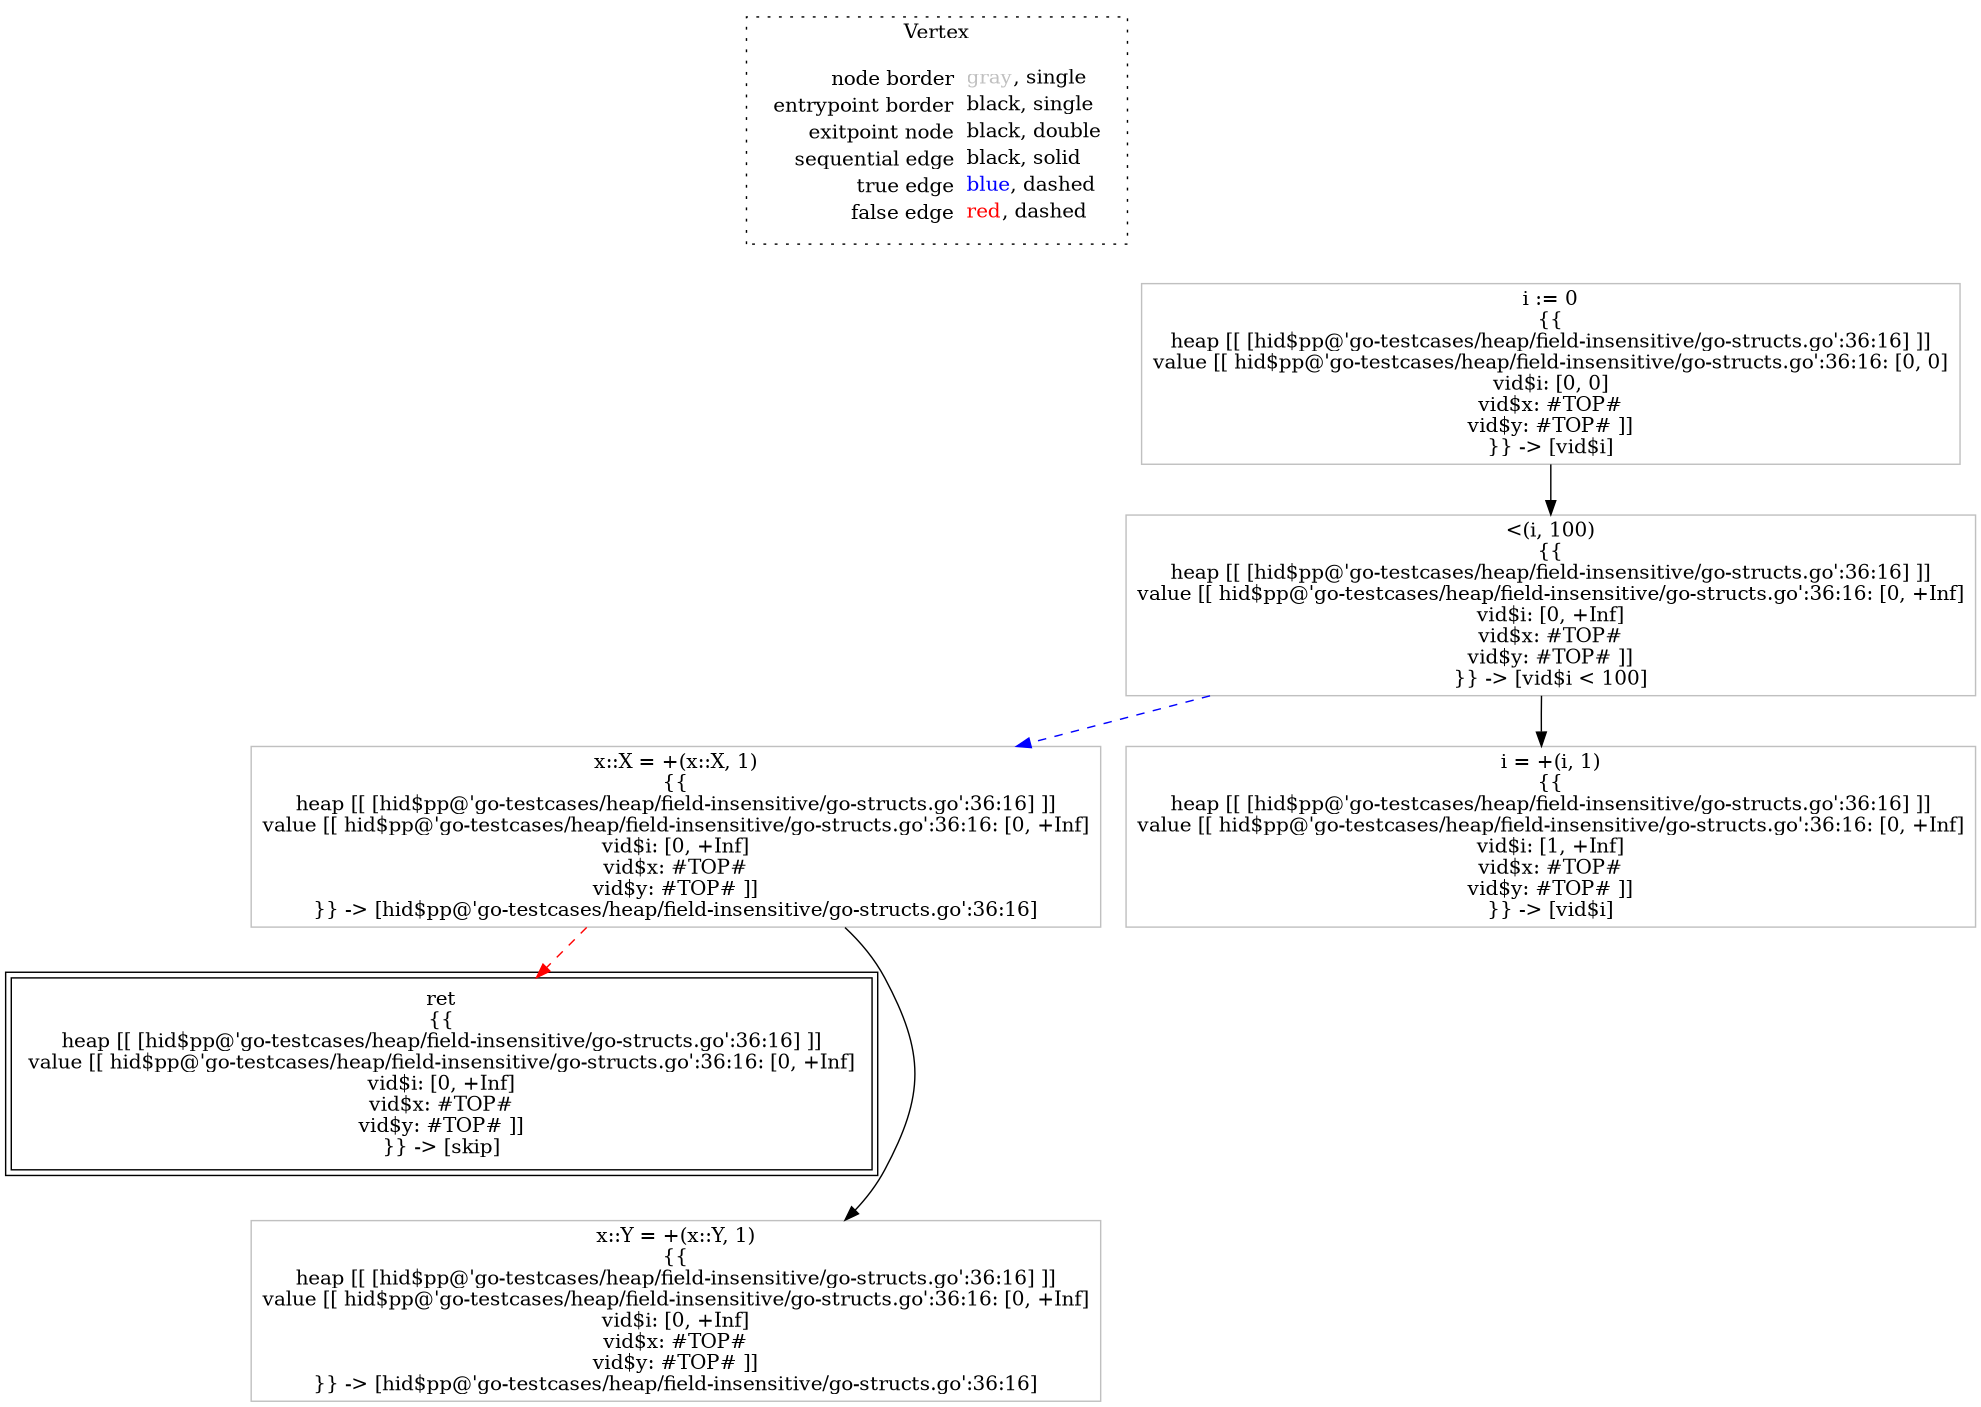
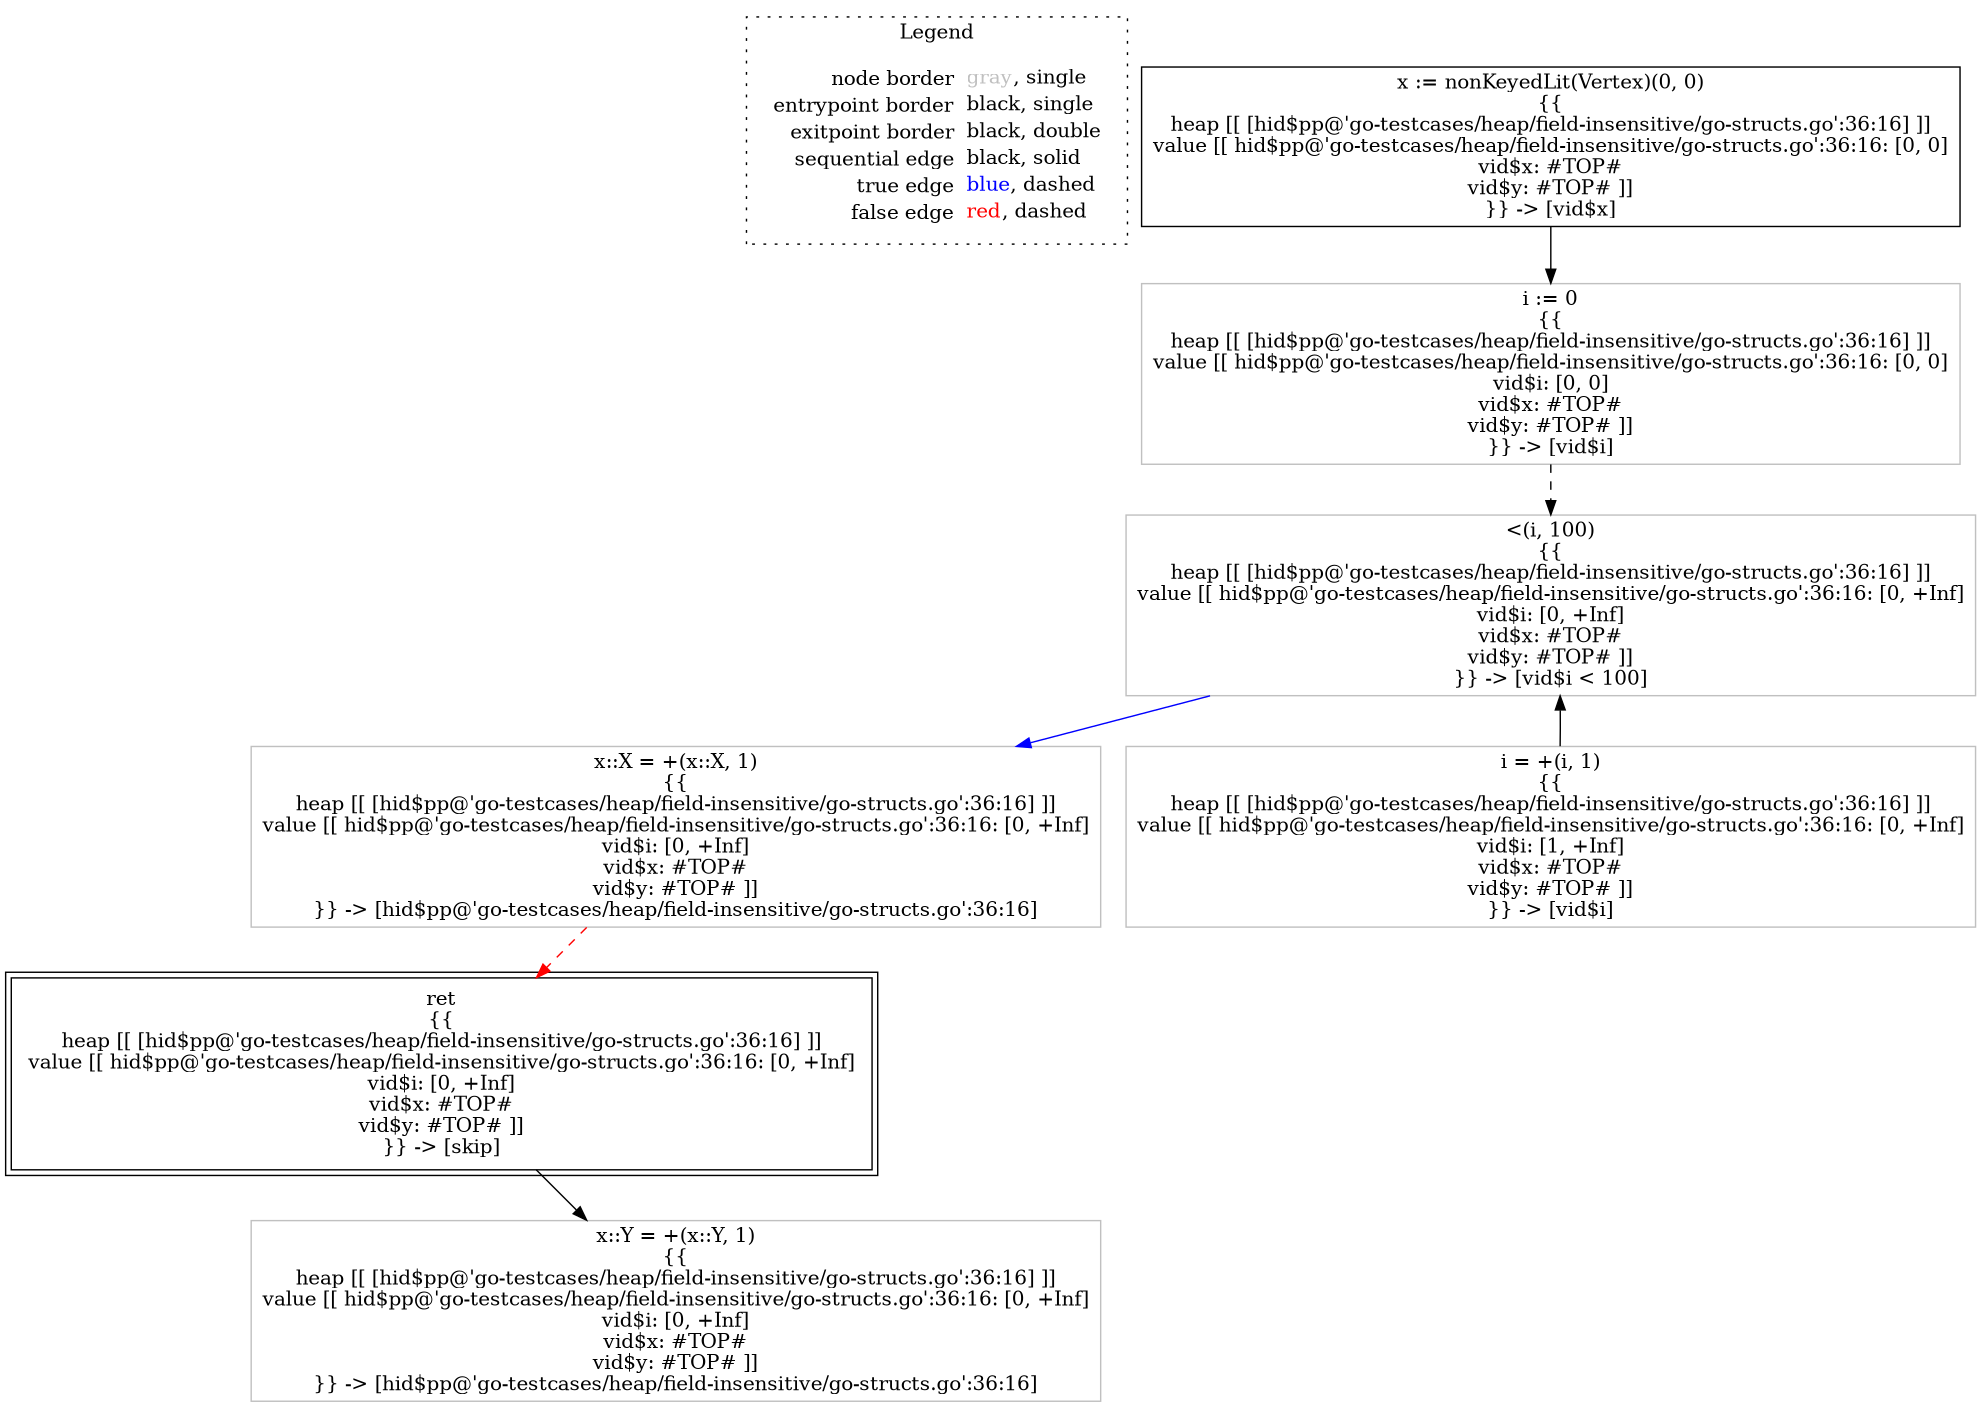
cluster "Vertex": label "Vertex" -> "Legend"
node "node border": text "exitpoint node" -> "exitpoint border"
node "x := nonKeyedLit(Vertex)(0, 0)": added
edge "i := 0" -> "<(i, 100)": style solid -> dashed
edge "<(i, 100)" -> "i = +(i, 1)": reversed
edge "<(i, 100)" -> "x::X = +(x::X, 1)": style dashed -> solid
edge "x::X = +(x::X, 1)" -> "x::Y = +(x::Y, 1)": now "ret" -> "x::Y = +(x::Y, 1)"
